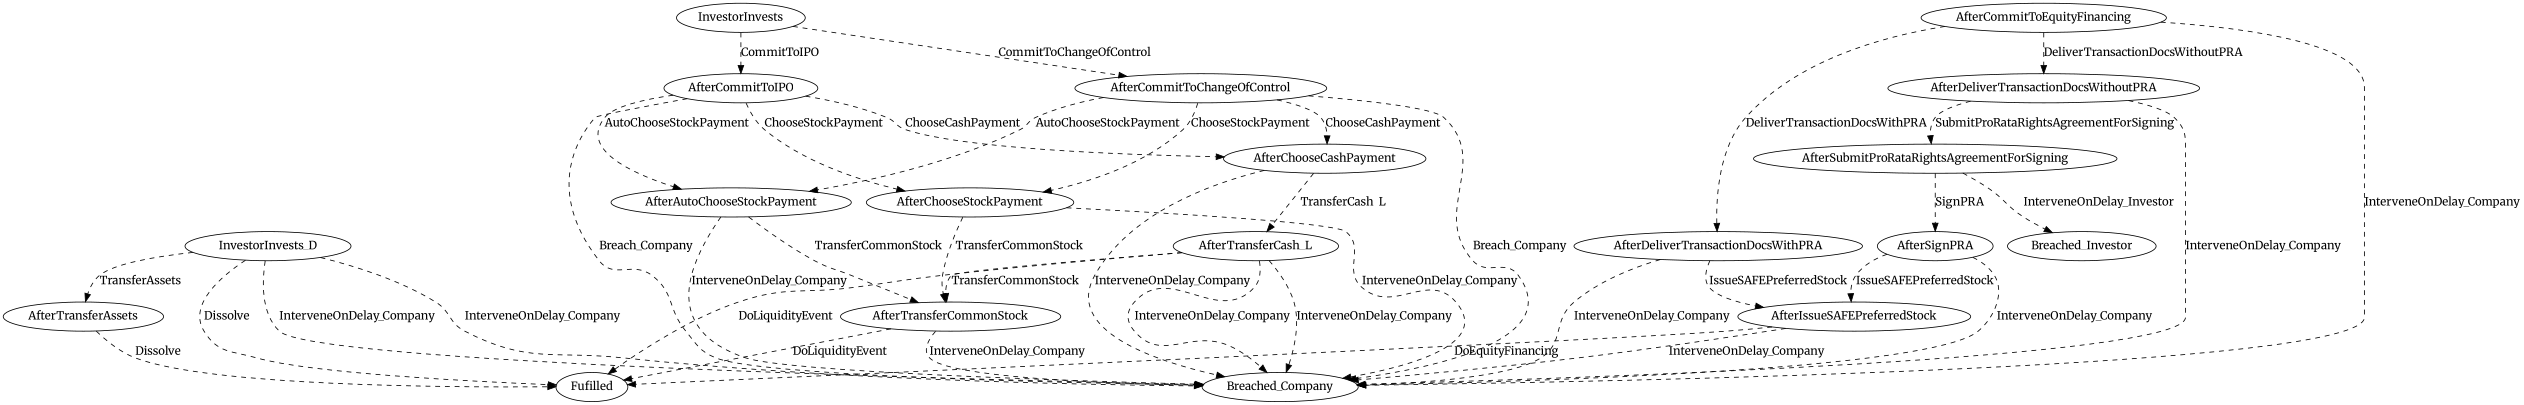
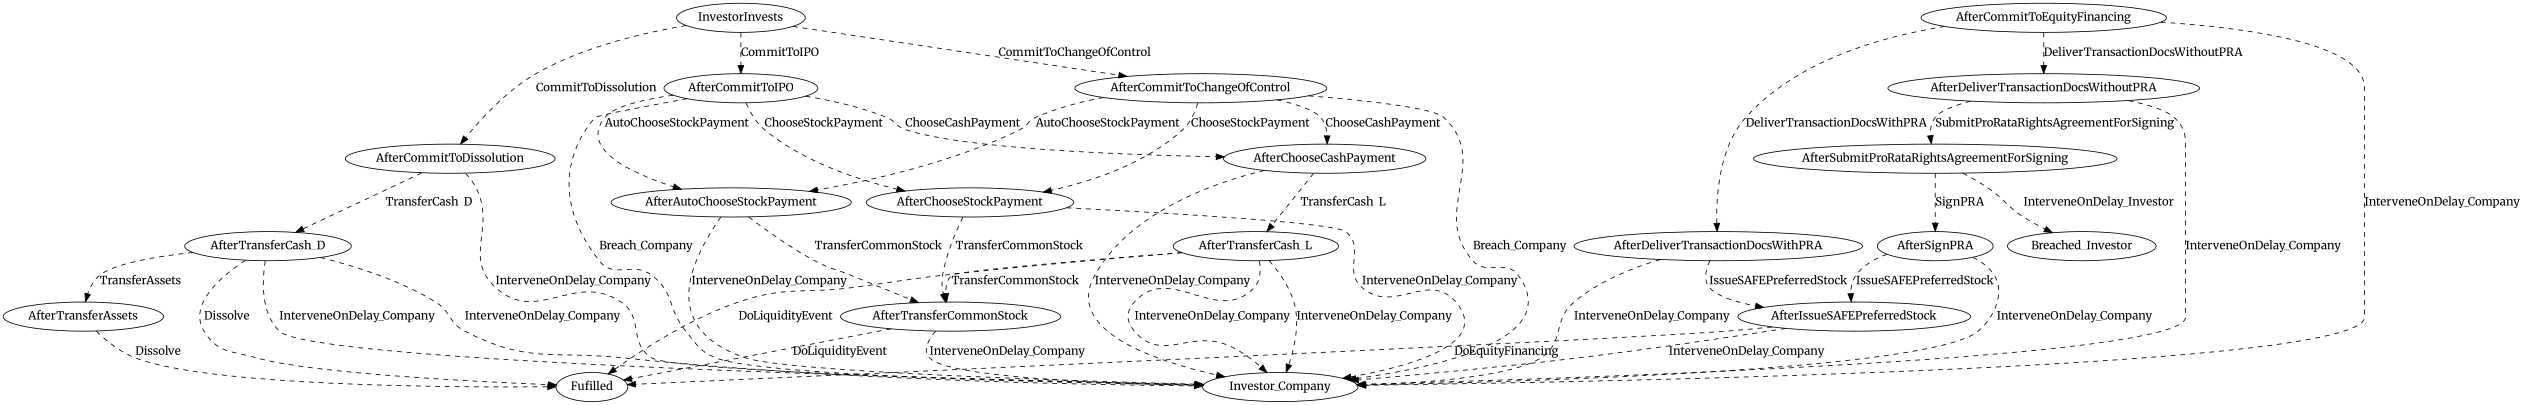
node "AfterCommitToDissolution": added
node "InvestorInvests_D": label "InvestorInvests_D" -> "AfterTransferCash_D"
node "Breached_Company": label "Breached_Company" -> "Investor_Company"
